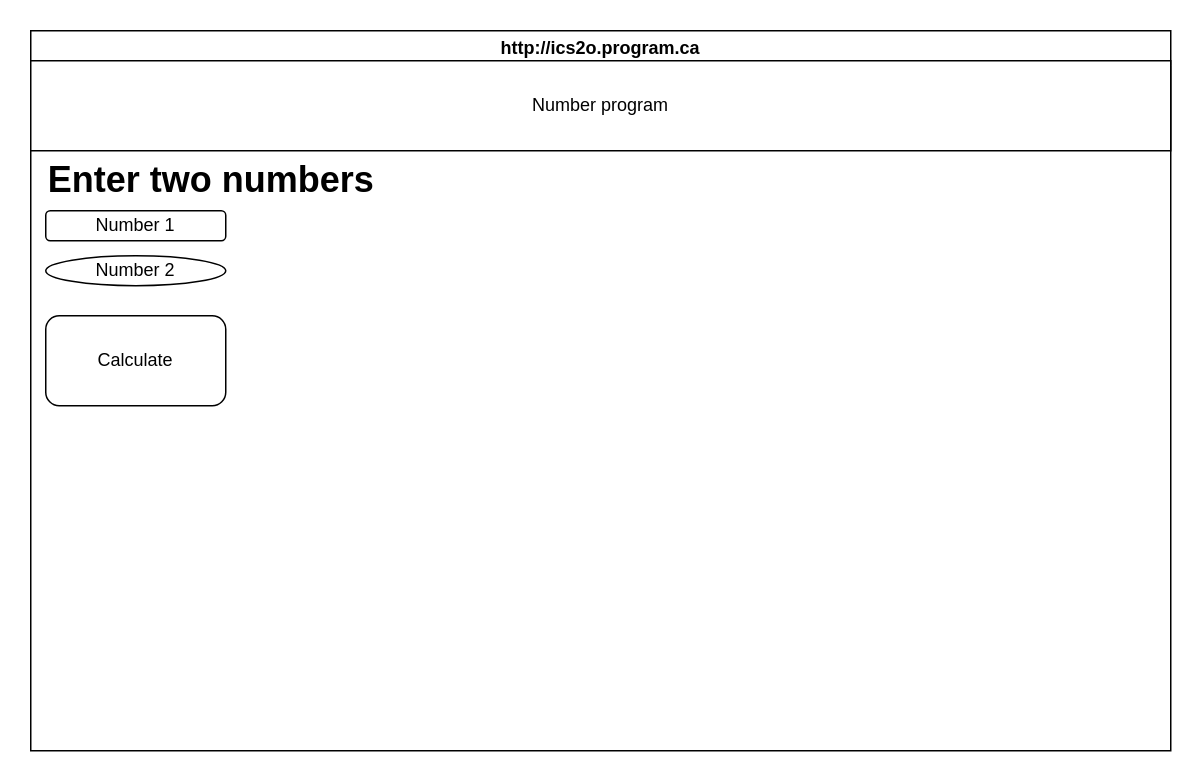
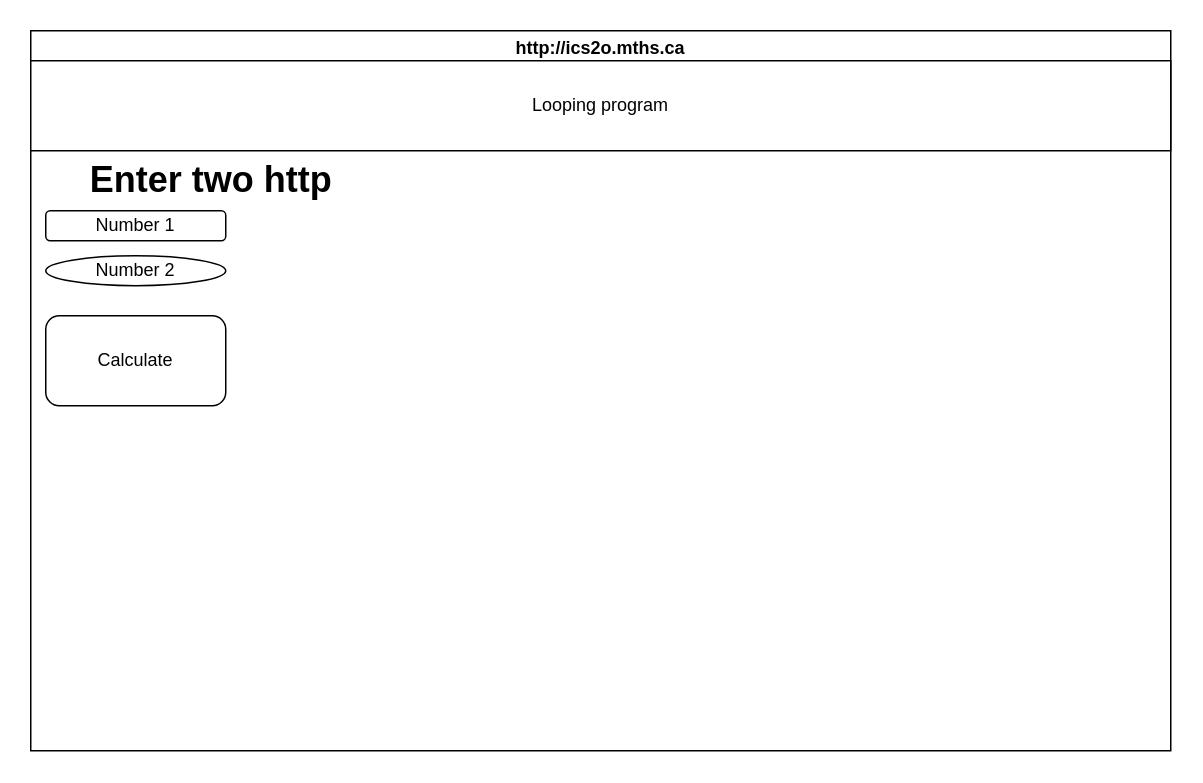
node "http://ics2o.program.ca": label "http://ics2o.program.ca" -> "http://ics2o.mths.ca"
node "Number program": label "Number program" -> "Looping program"
node "Enter two numbers": label "Enter two numbers" -> "Enter two http"
